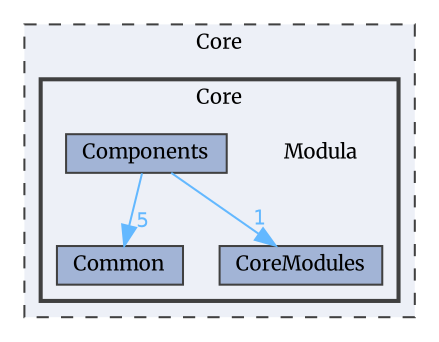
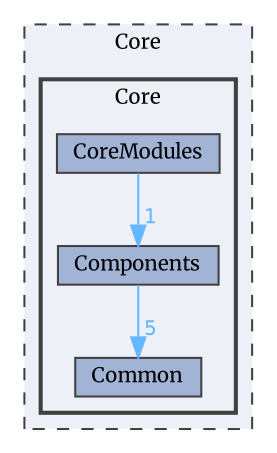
node "Modula": removed
edge "Components" -> "CoreModules": reversed
